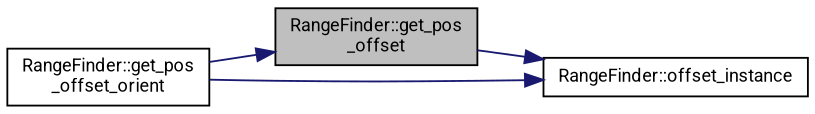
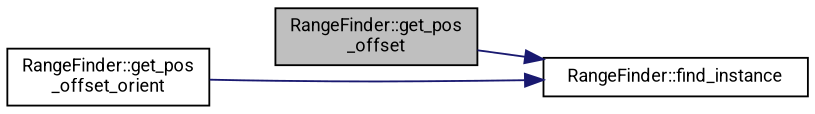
edge "RangeFinder::get_pos _offset_orient" -> "RangeFinder::get_pos _offset": removed
node "RangeFinder::offset_instance": label "RangeFinder::offset_instance" -> "RangeFinder::find_instance"
